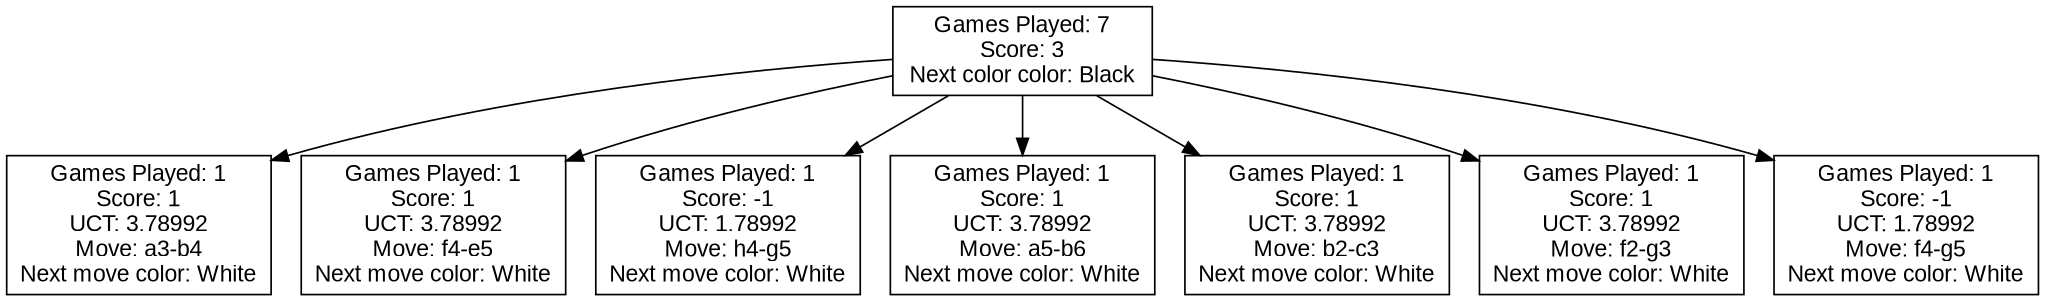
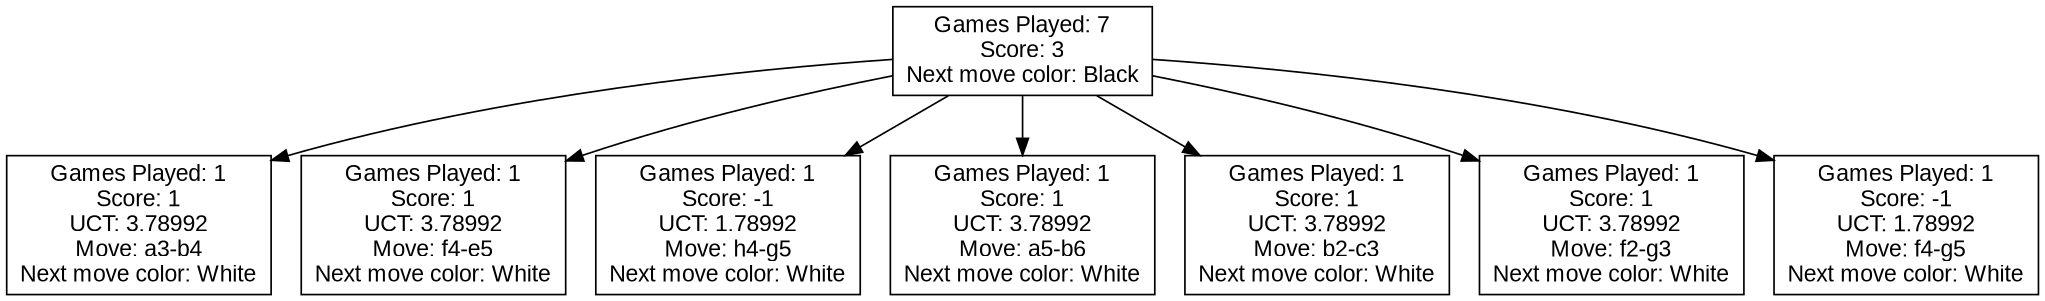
node "Games Played: 7 Score: 3 Next color color: Black": label "Games Played: 7 Score: 3 Next color color: Black" -> "Games Played: 7 Score: 3 Next move color: Black"
